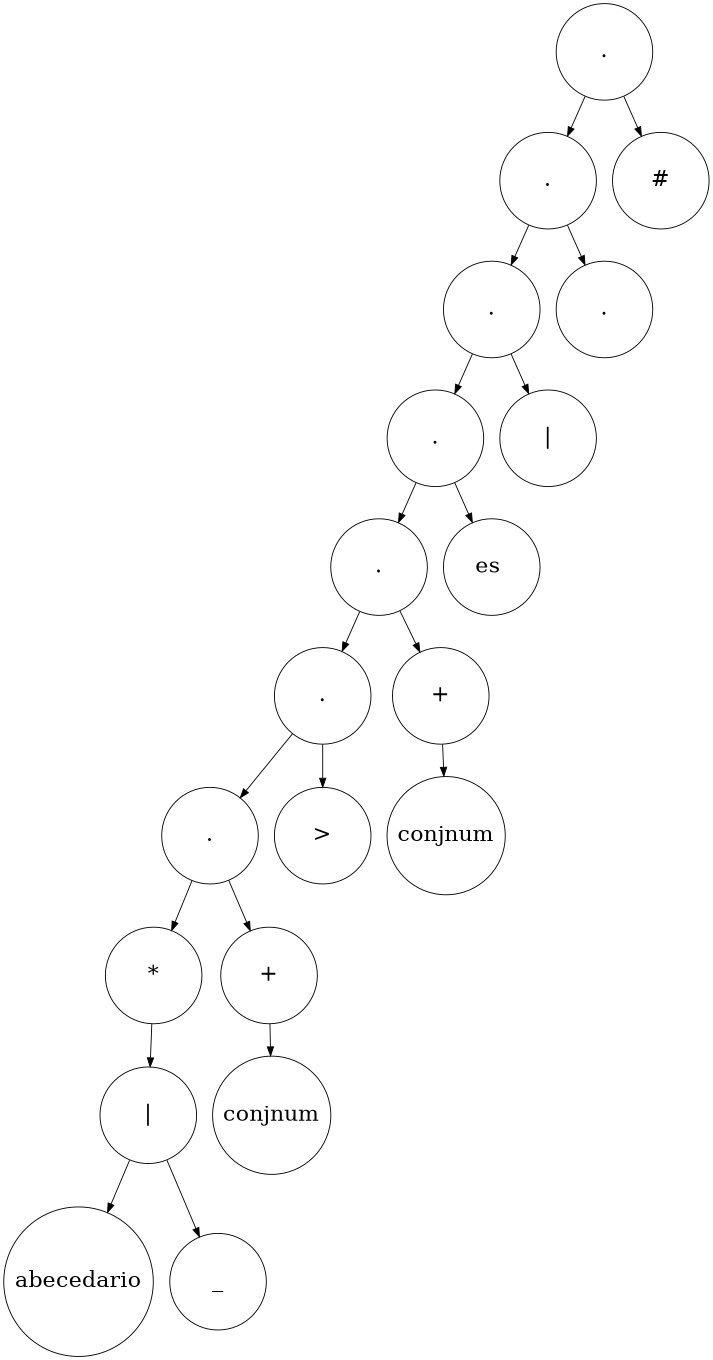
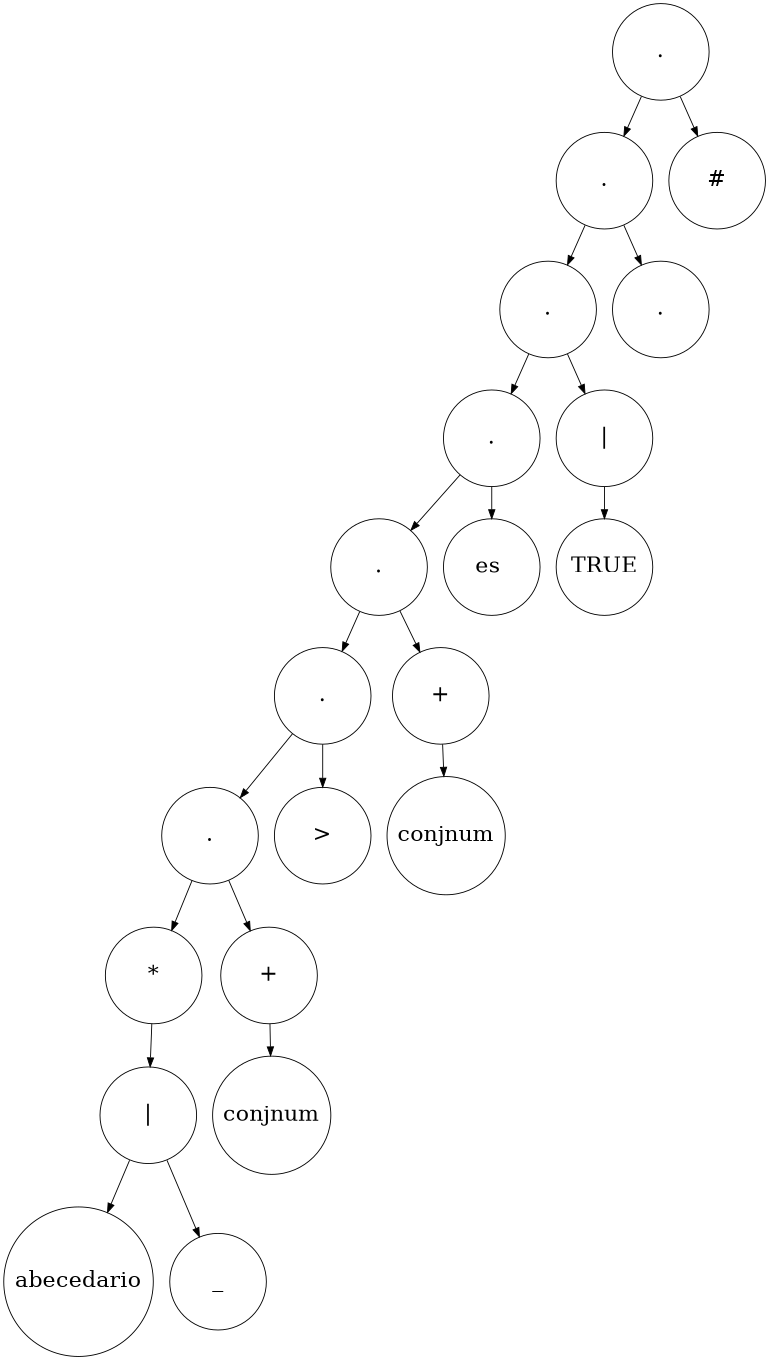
node "TRUE": added
